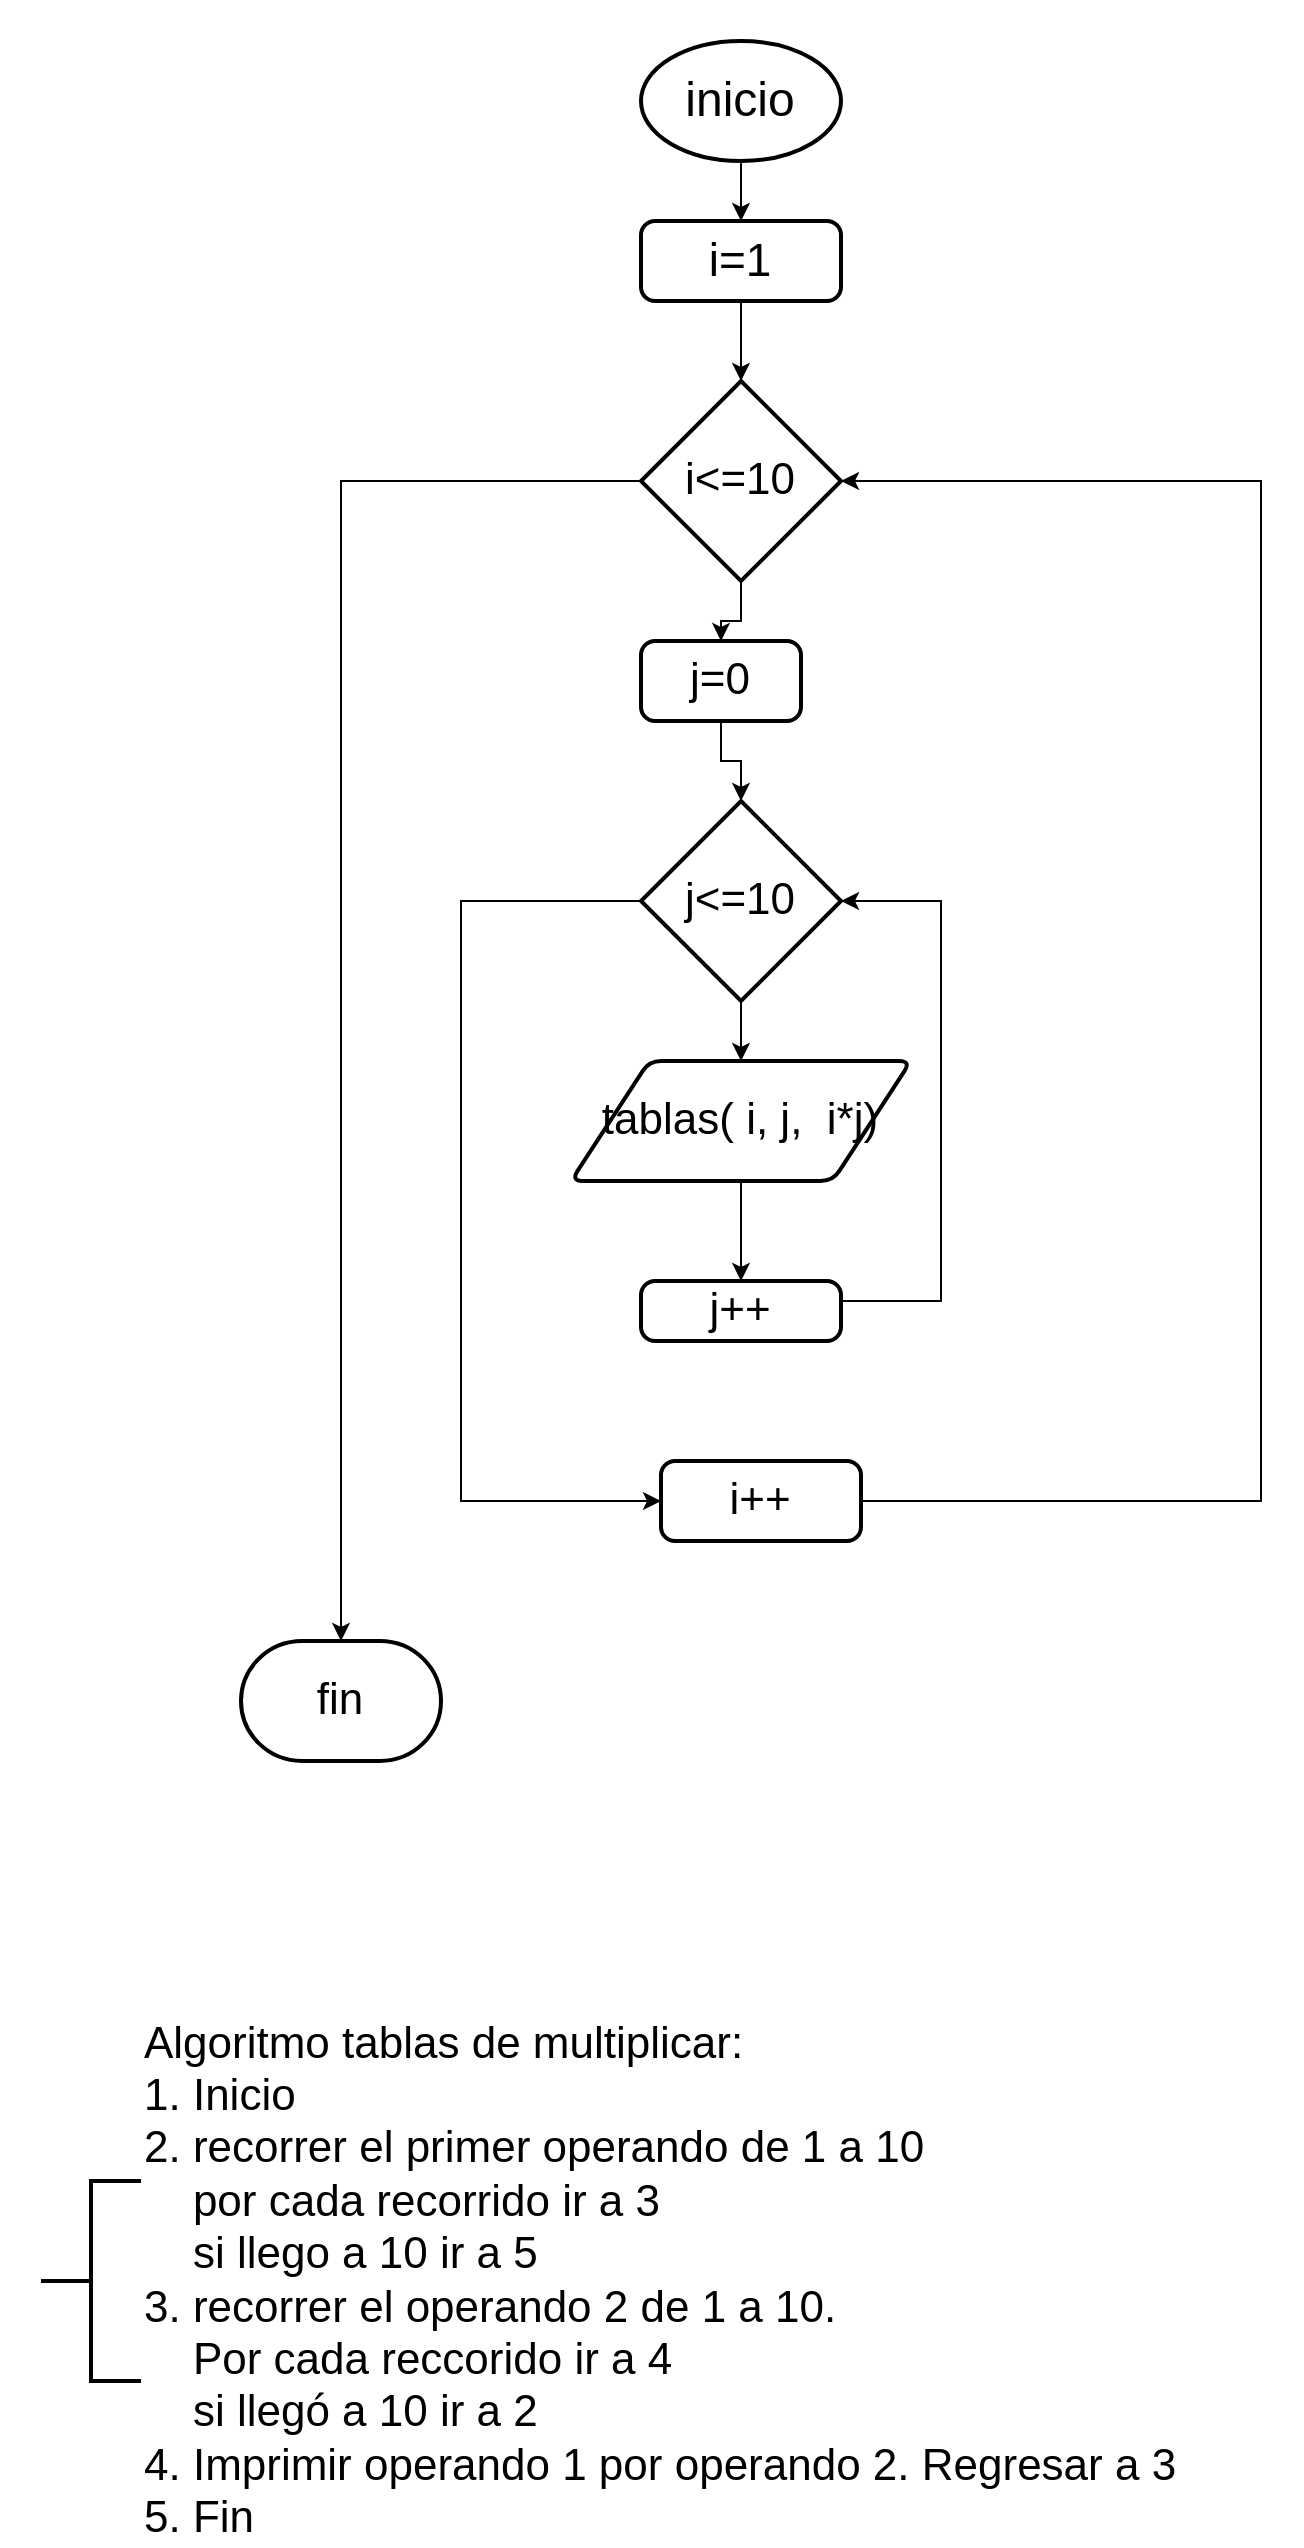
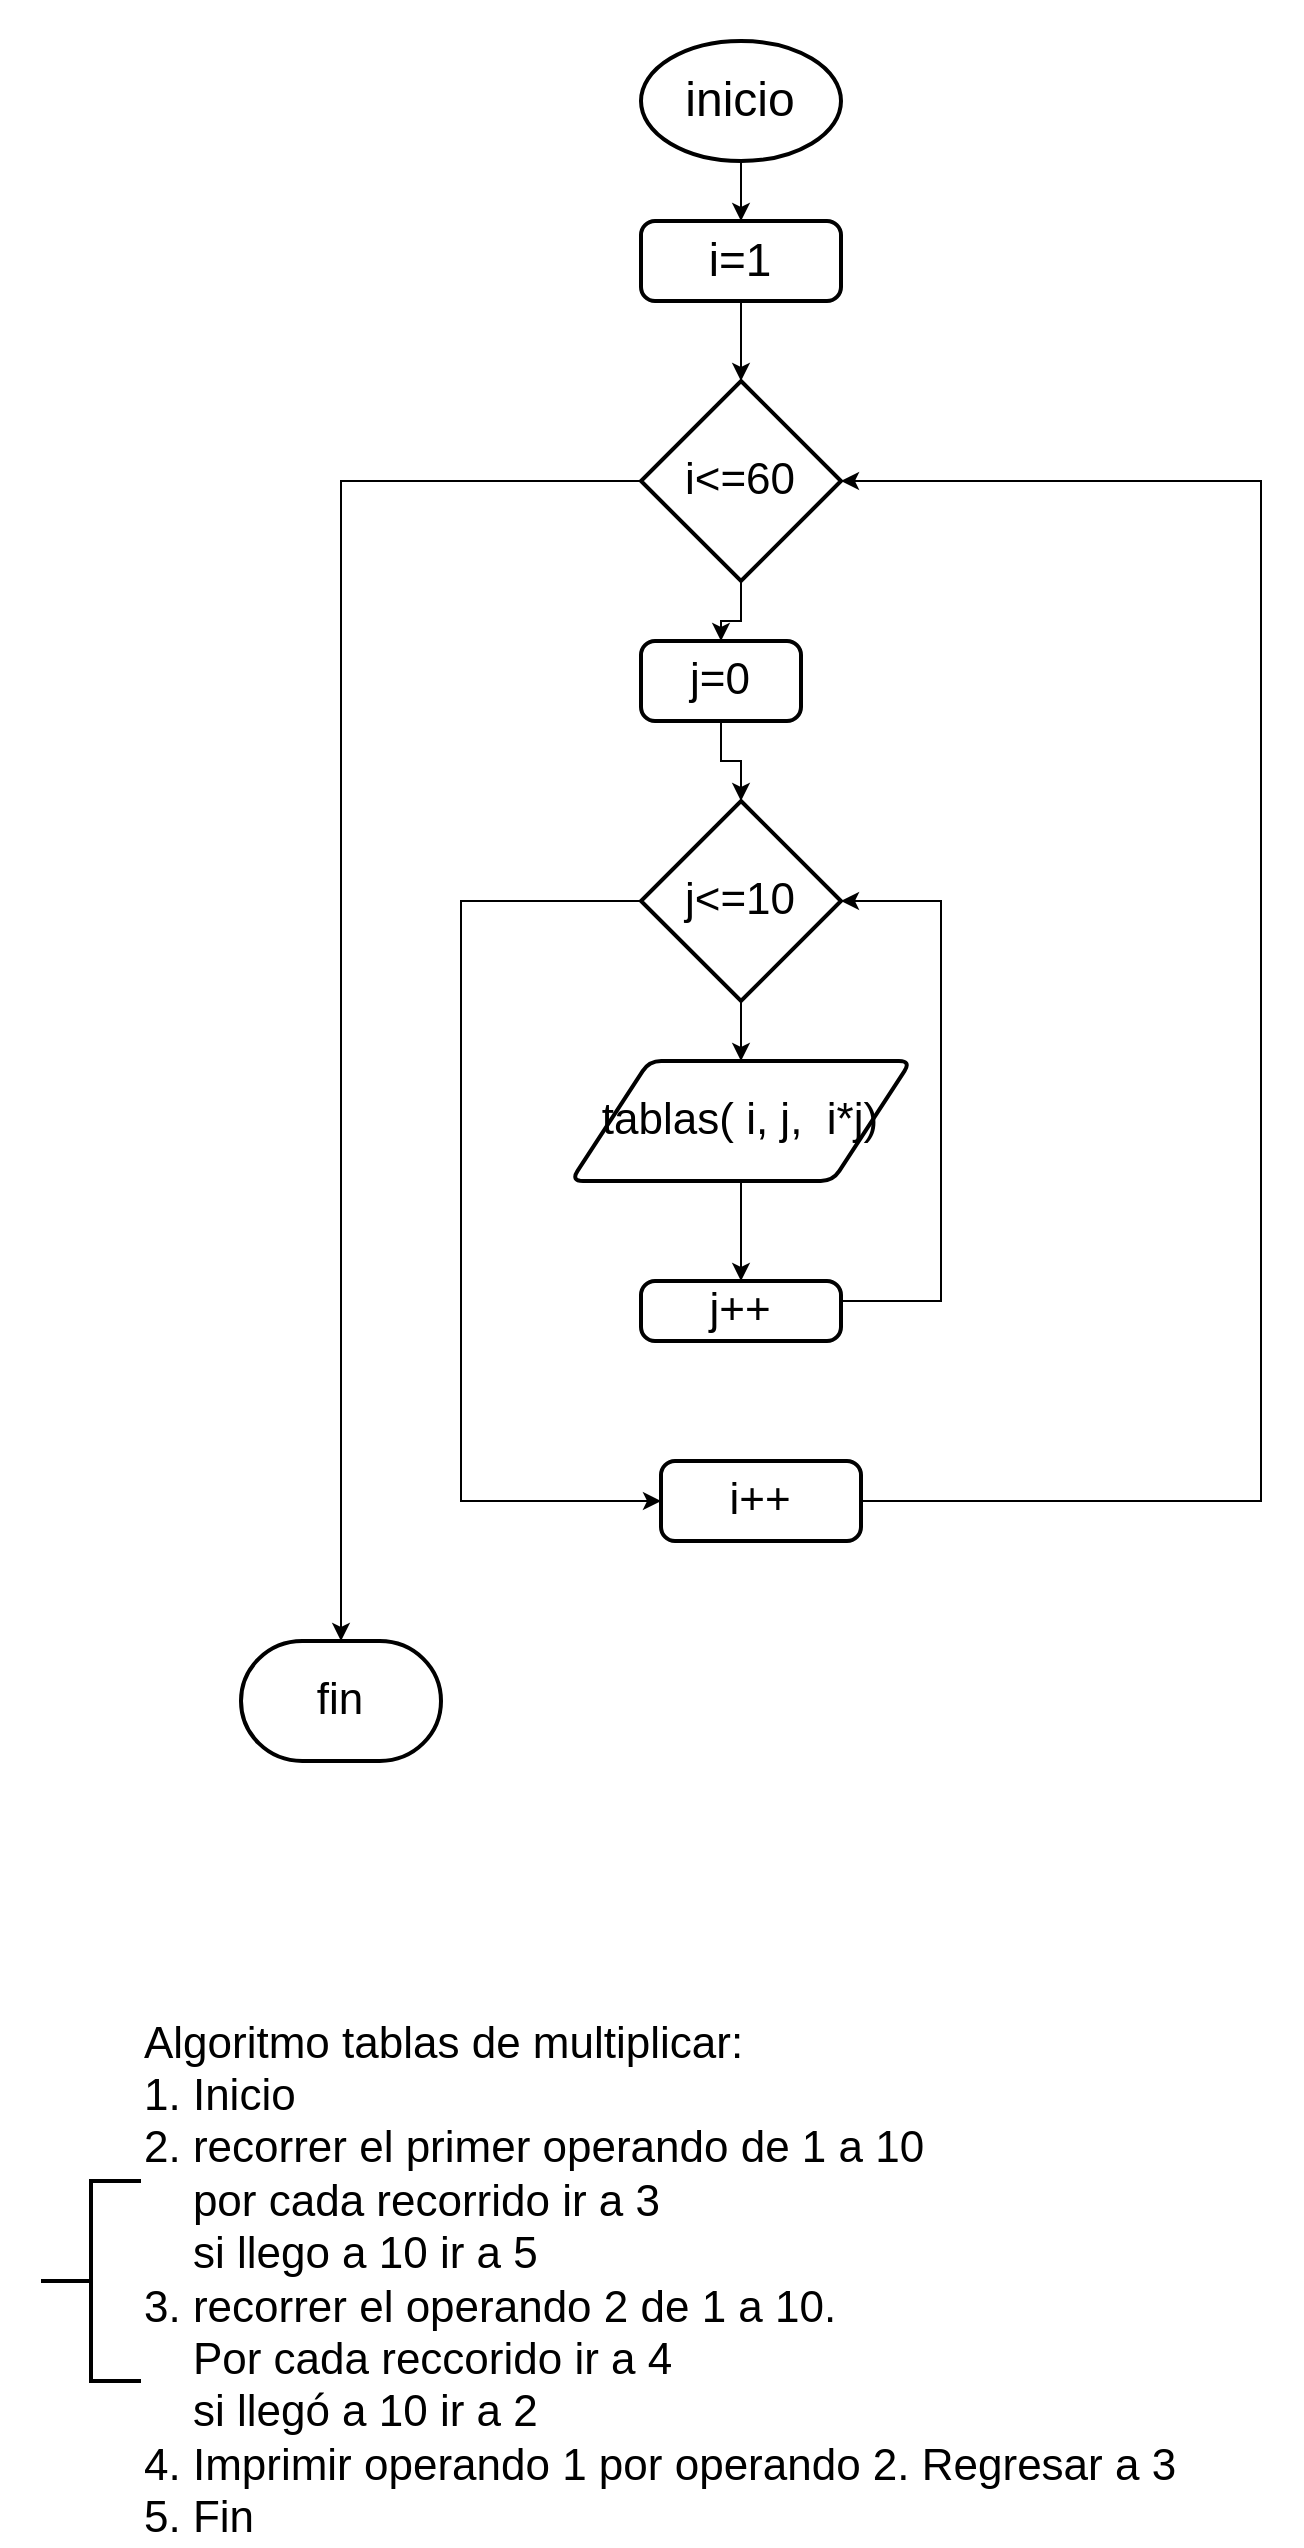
node "i<=10": label "i<=10" -> "i<=60"
